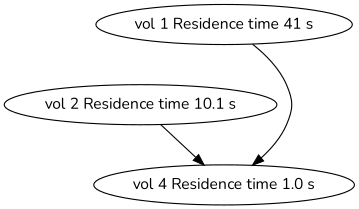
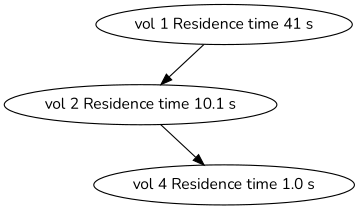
edge "vol 1 Residence time 41 s" -> "vol 4 Residence time 1.0 s": now "vol 1 Residence time 41 s" -> "vol 2 Residence time 10.1 s"
